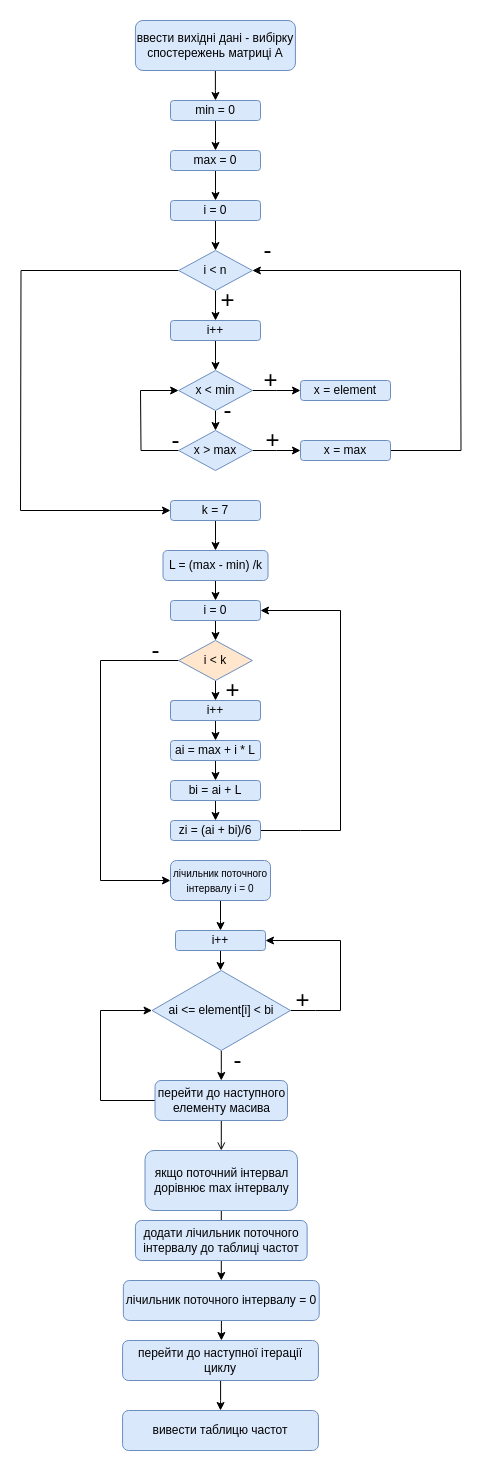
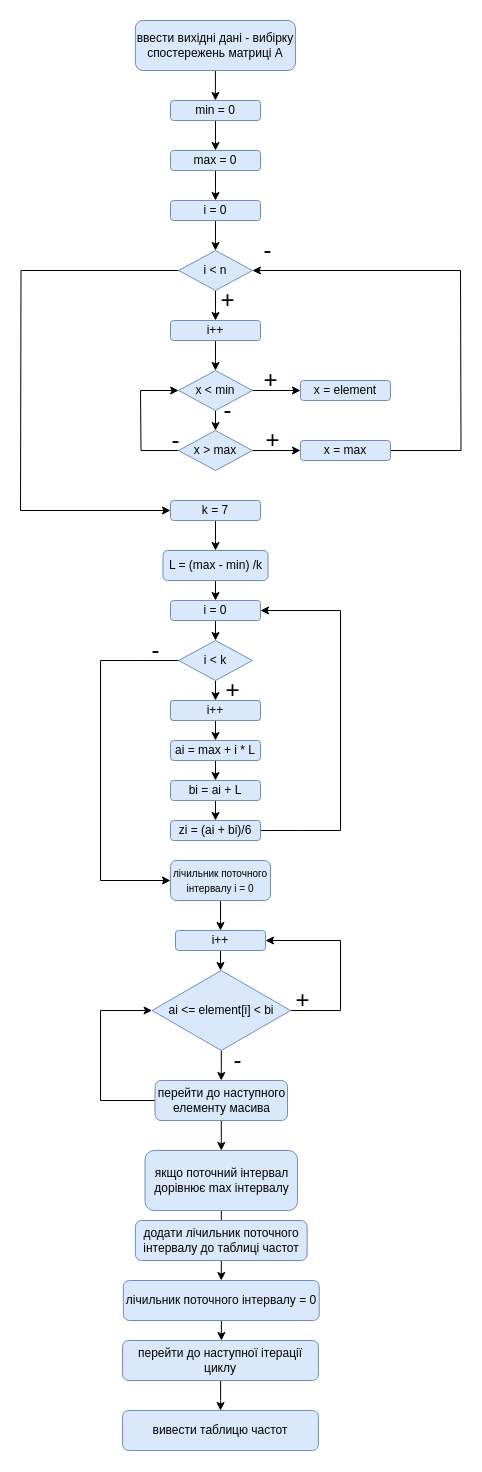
node "i < k": fillcolor #ffe6cc -> #dae8fc
edge "перейти до наступного елементу масива" -> "якщо поточний інтервал дорівнює max інтервалу": arrowhead open -> classic
